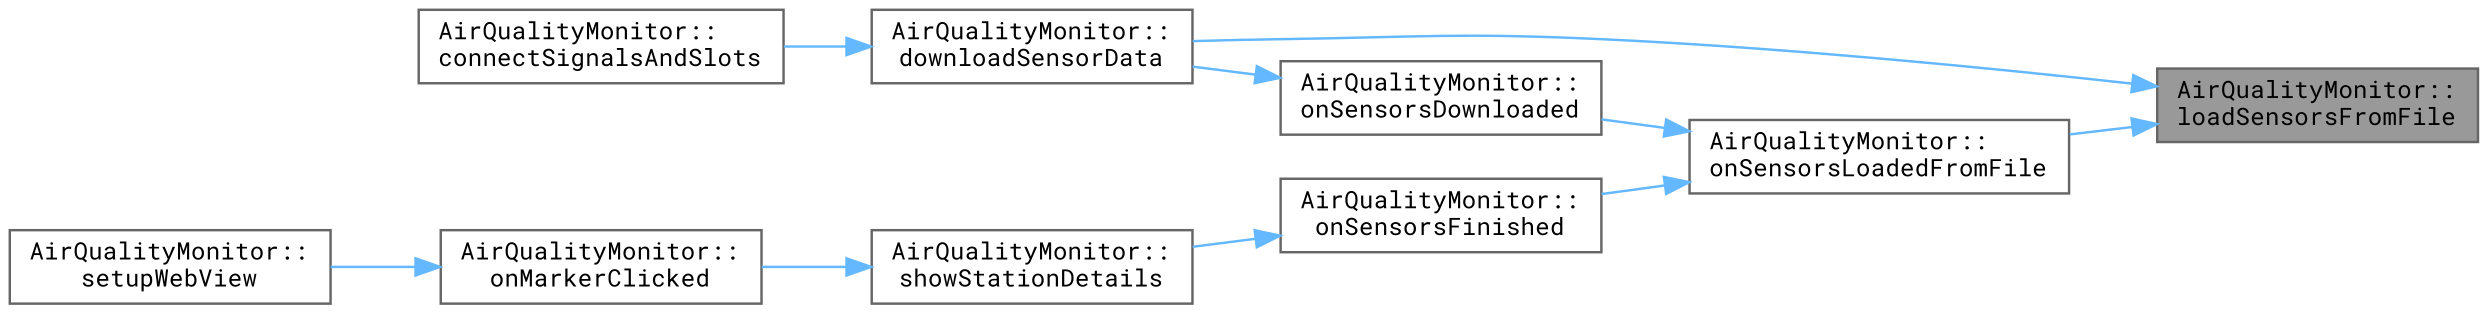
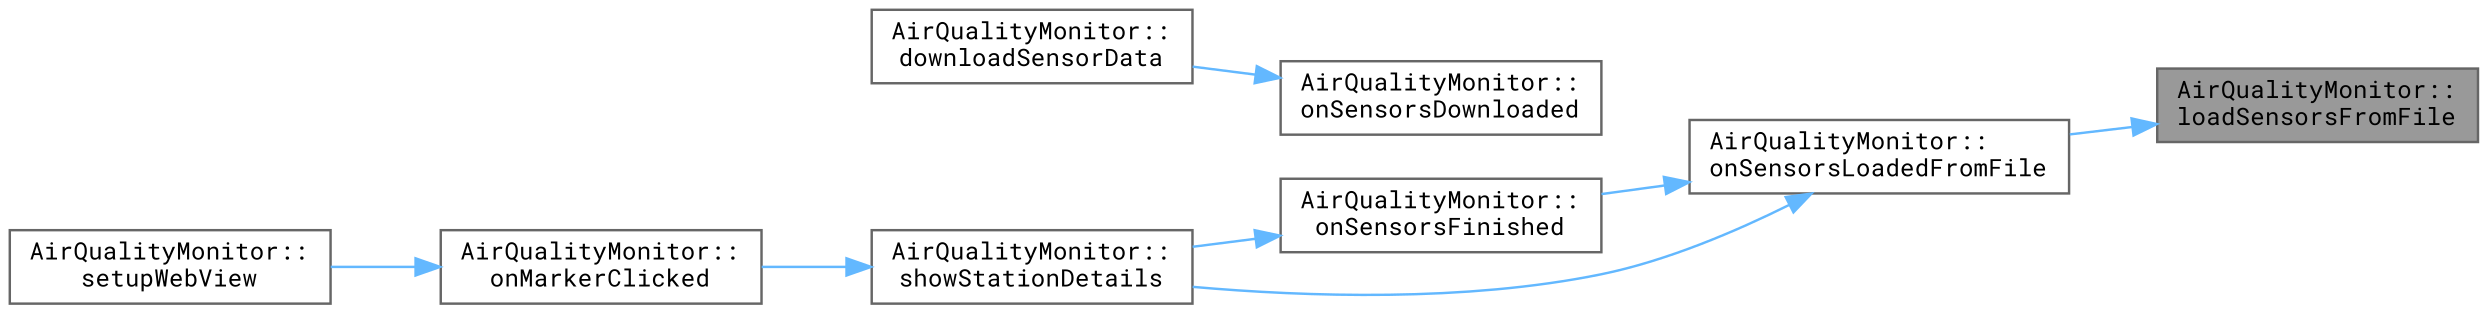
edge "AirQualityMonitor:: downloadSensorData" -> "AirQualityMonitor:: loadSensorsFromFile": removed
node "AirQualityMonitor:: connectSignalsAndSlots": removed
edge "AirQualityMonitor:: onSensorsDownloaded" -> "AirQualityMonitor:: onSensorsLoadedFromFile": now "AirQualityMonitor:: showStationDetails" -> "AirQualityMonitor:: onSensorsLoadedFromFile"
